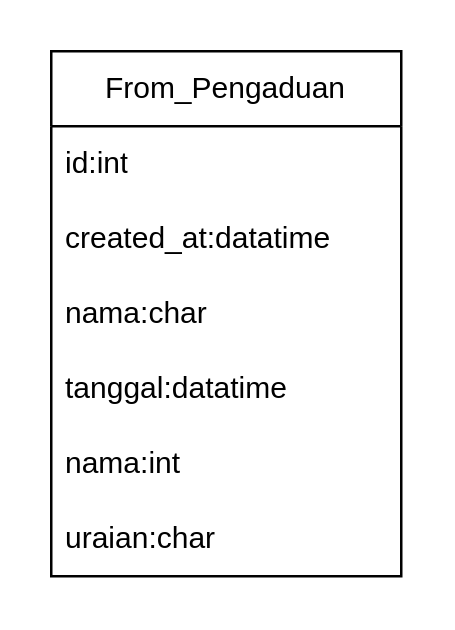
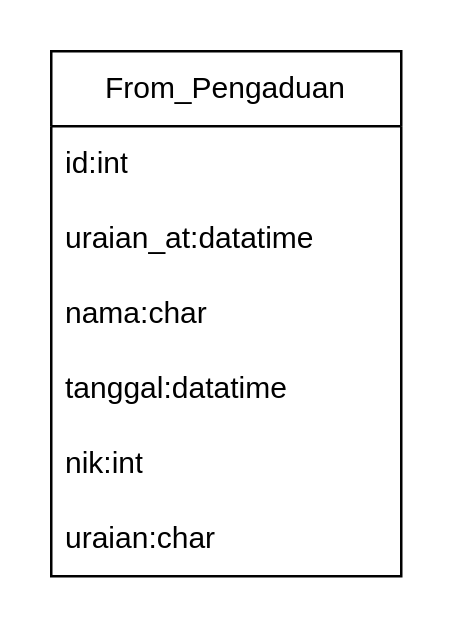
node "created_at:datatime": label "created_at:datatime" -> "uraian_at:datatime"
node "nama:int": label "nama:int" -> "nik:int"
